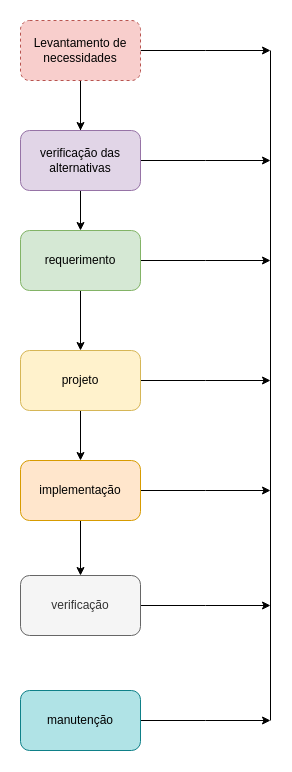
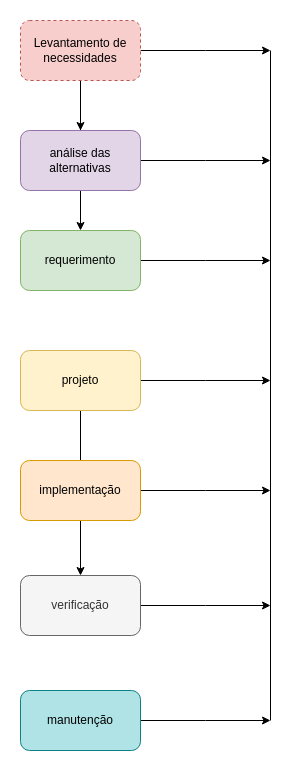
node "verificação das alternativas": label "verificação das alternativas" -> "análise das alternativas"
edge "requerimento" -> "projeto": removed
edge "projeto" -> "implementação": arrowhead classic -> none
